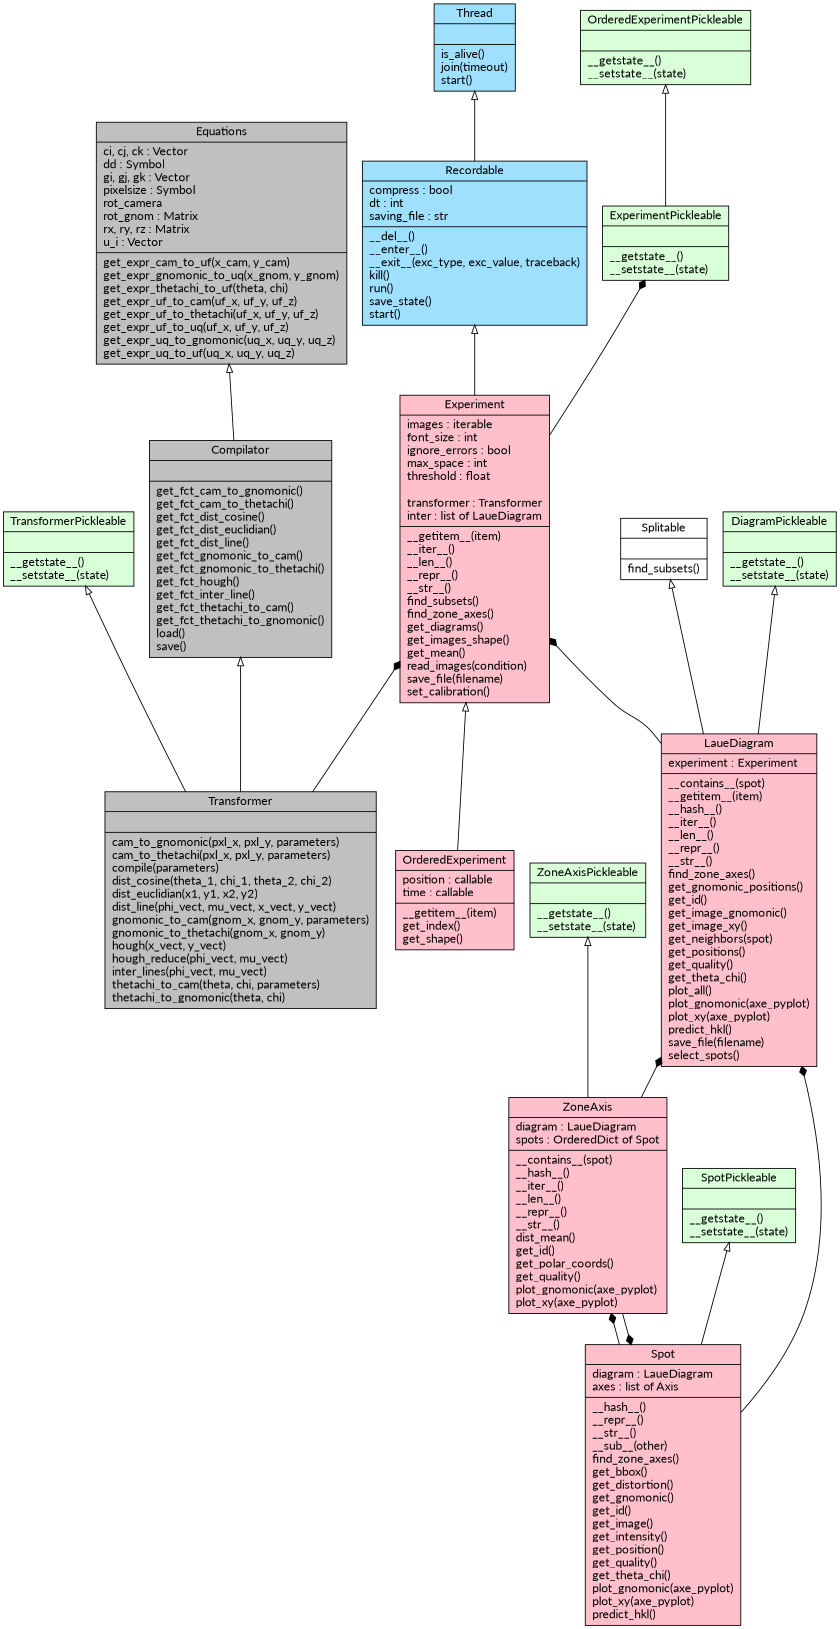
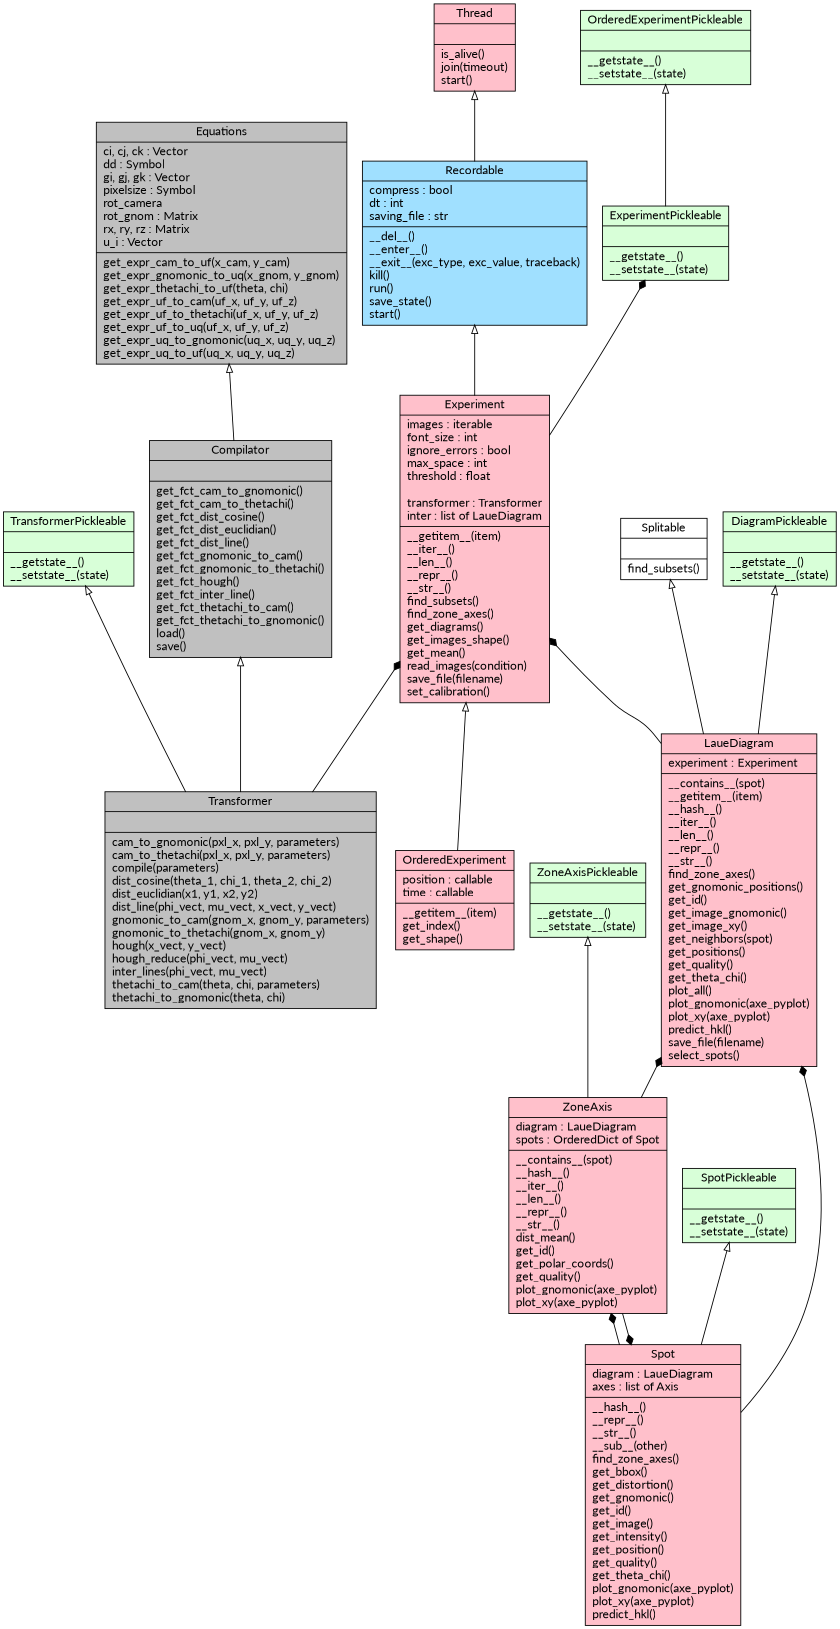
node "Thread": fillcolor #a0e0ff -> pink
